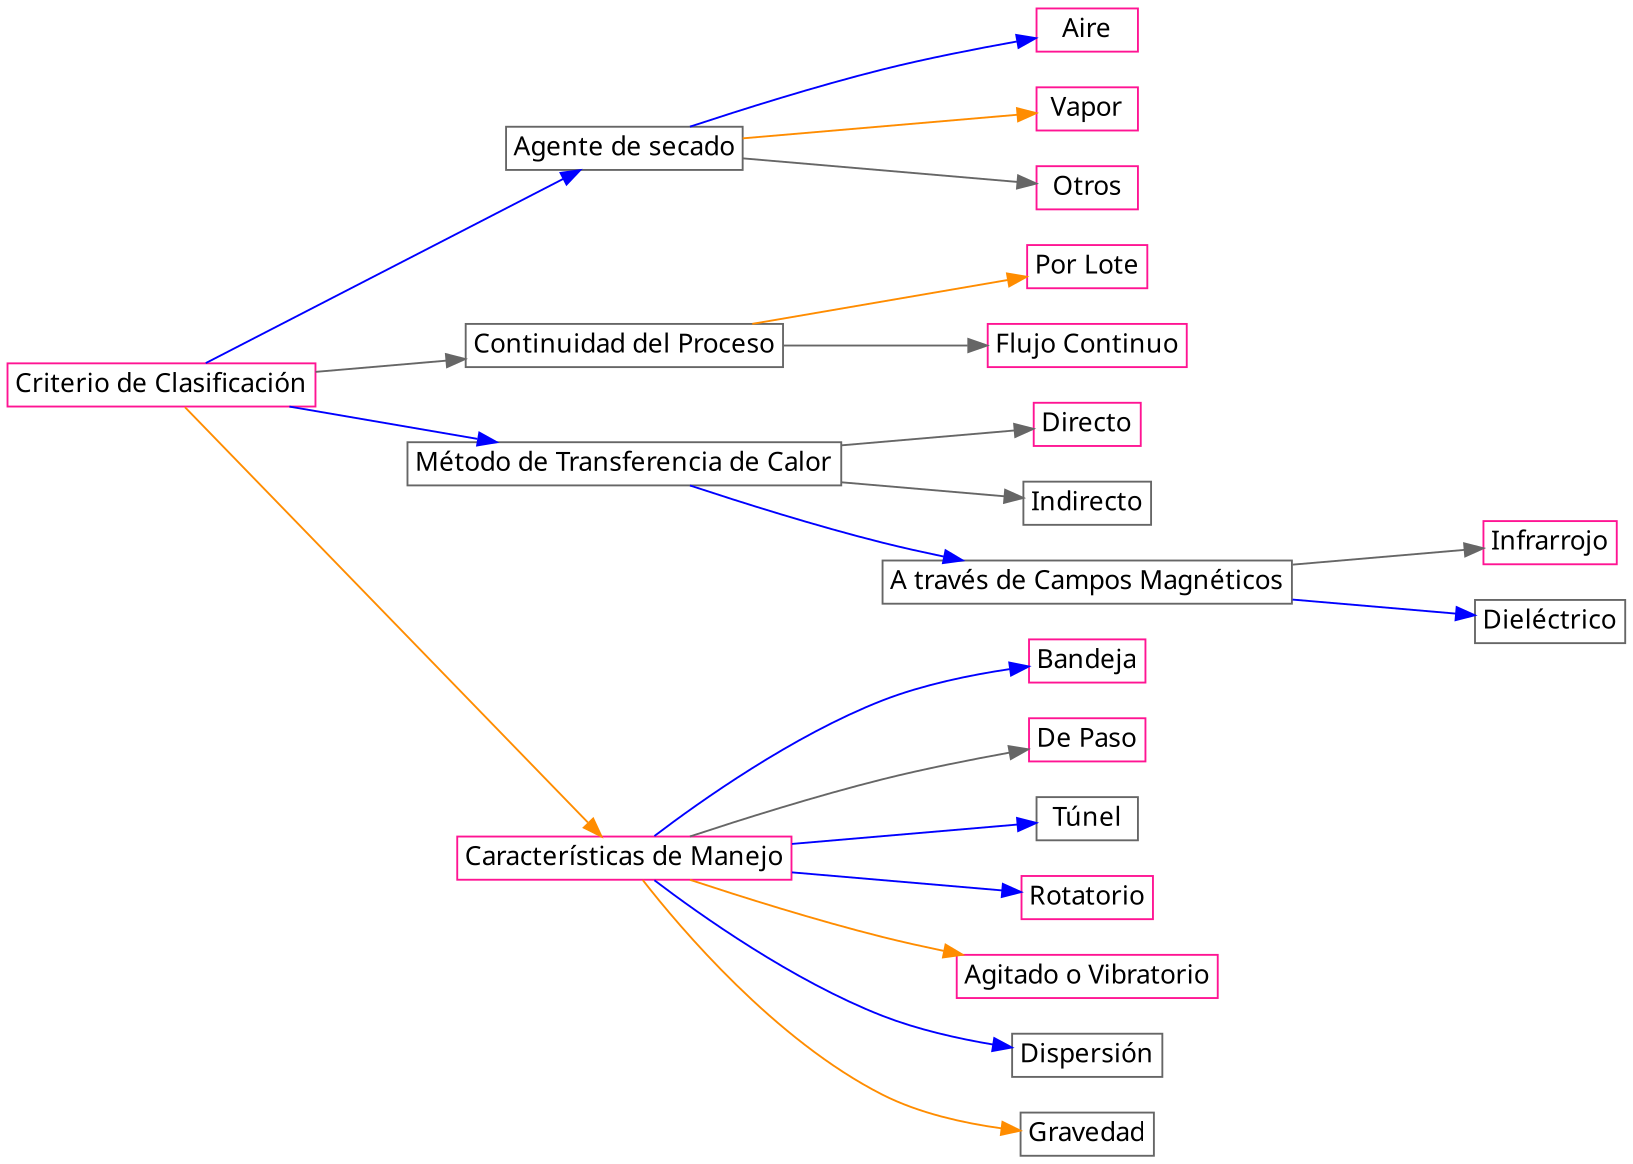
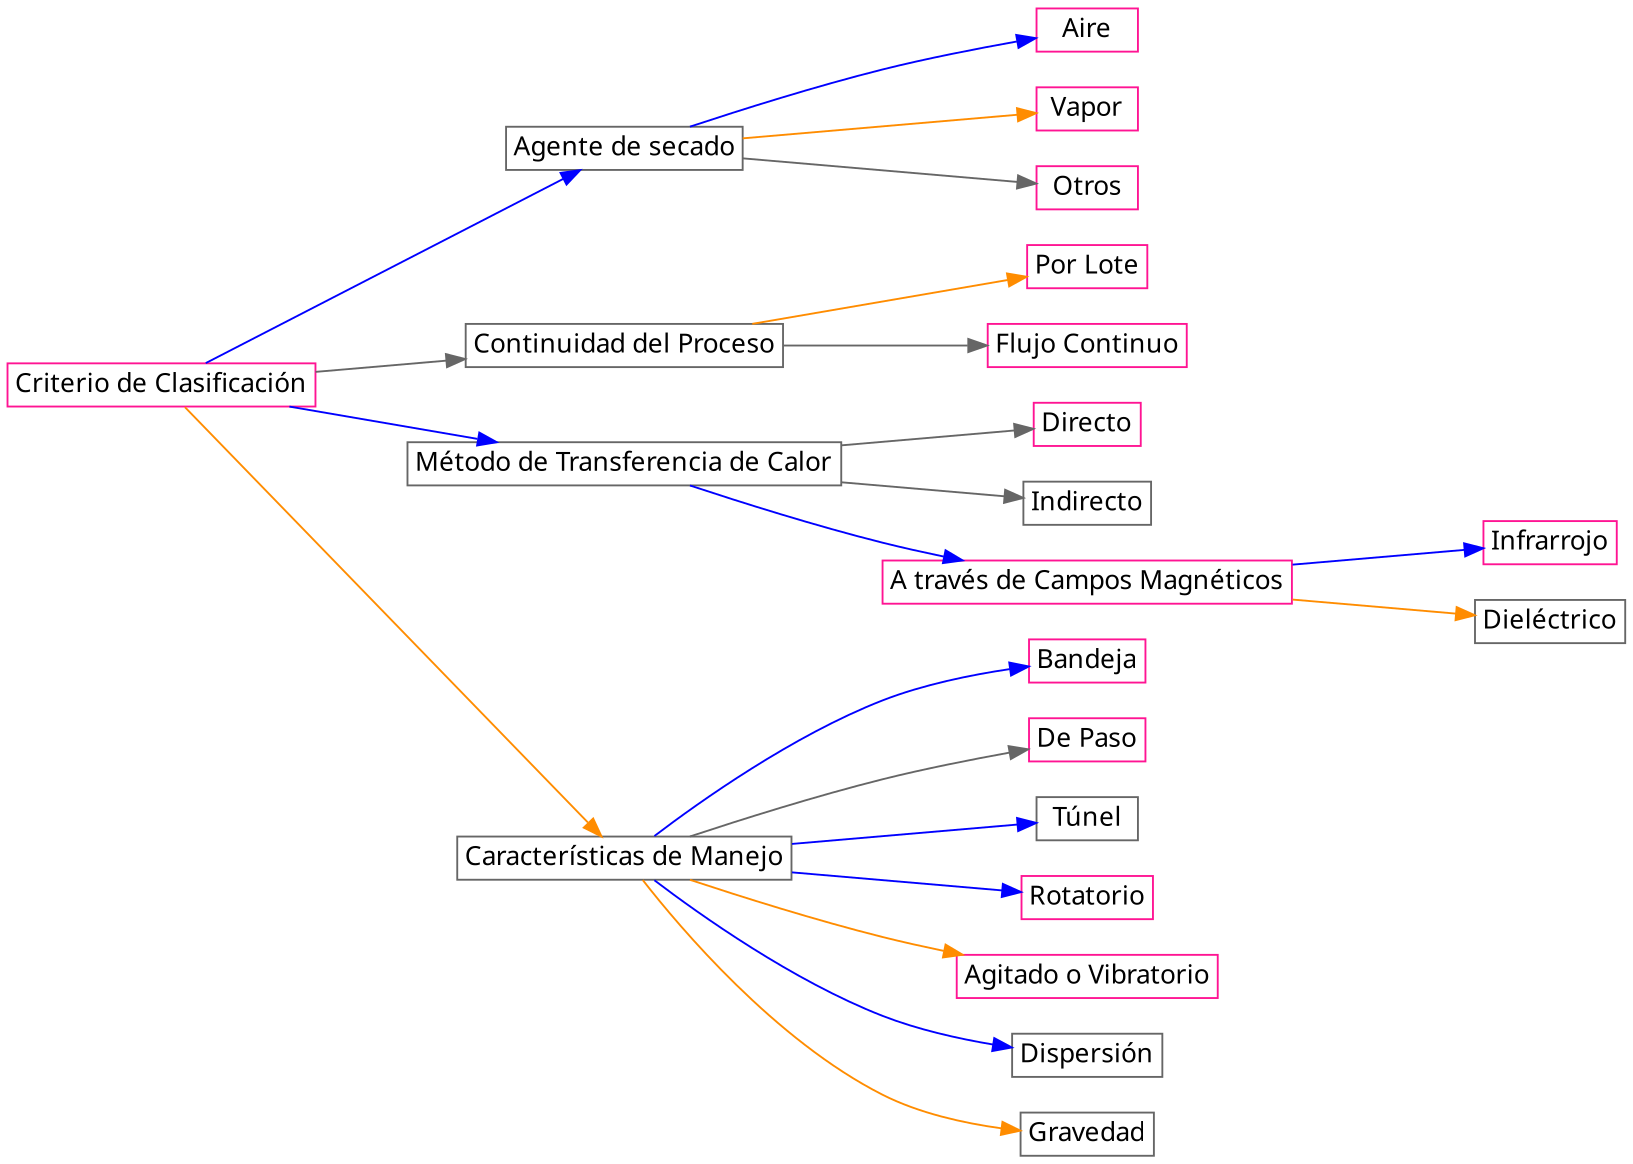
edge "A través de Campos Magnéticos" -> "Infrarrojo": color gray40 -> blue
node "A través de Campos Magnéticos": color gray40 -> deeppink
edge "A través de Campos Magnéticos" -> "Dieléctrico": color blue -> darkorange
node "Características de Manejo": color deeppink -> gray40
